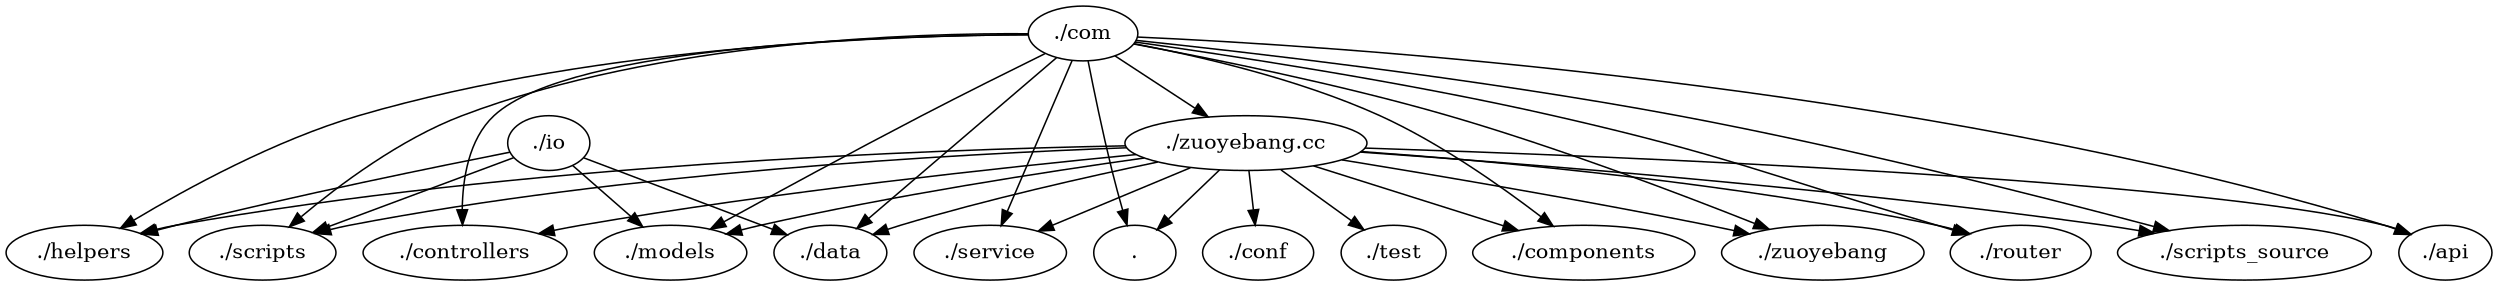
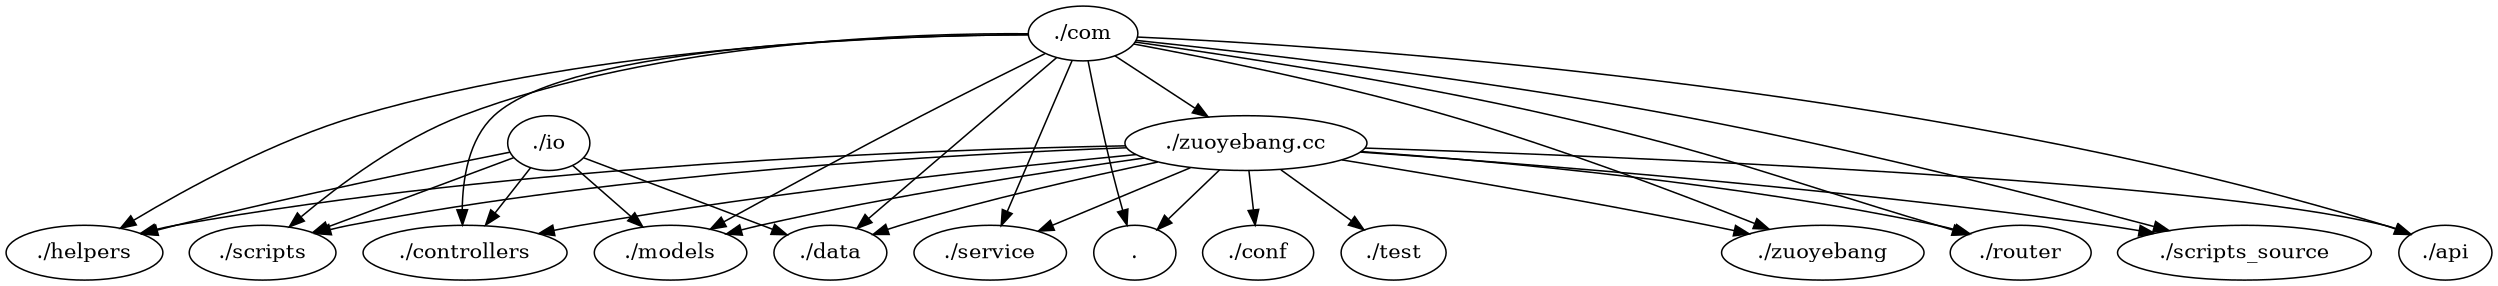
edge "./io" -> "./controllers": added
node "./components": removed
